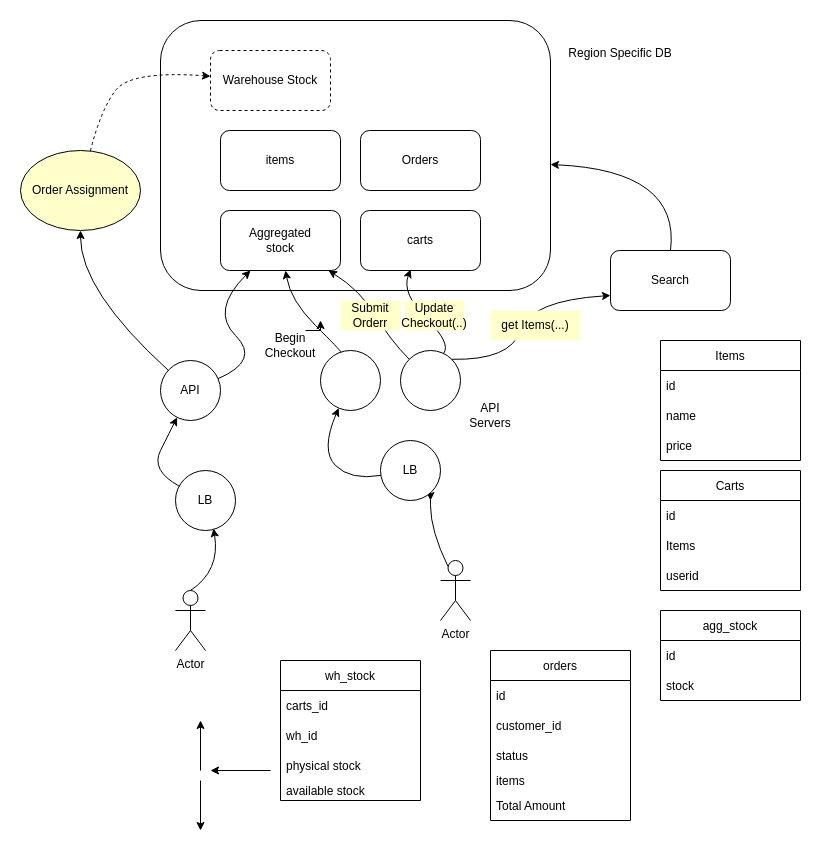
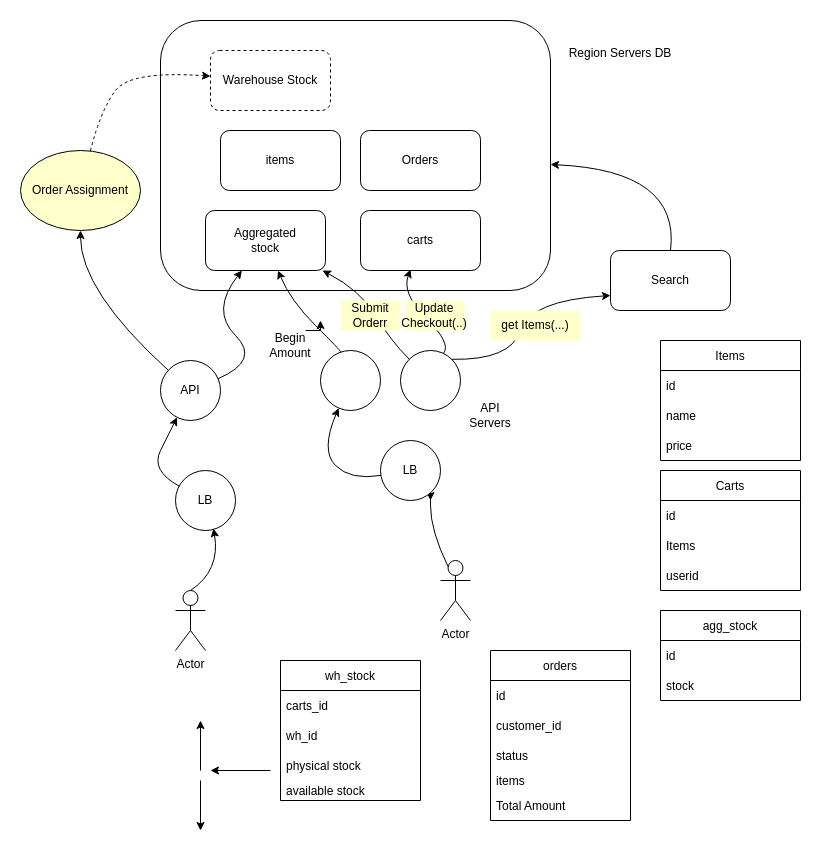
node "Region Specific DB": label "Region Specific DB" -> "Region Servers DB"
node "Aggregated stock": moved (281, 241) -> (266, 241)
node "Begin Checkout": label "Begin Checkout" -> "Begin Amount"
